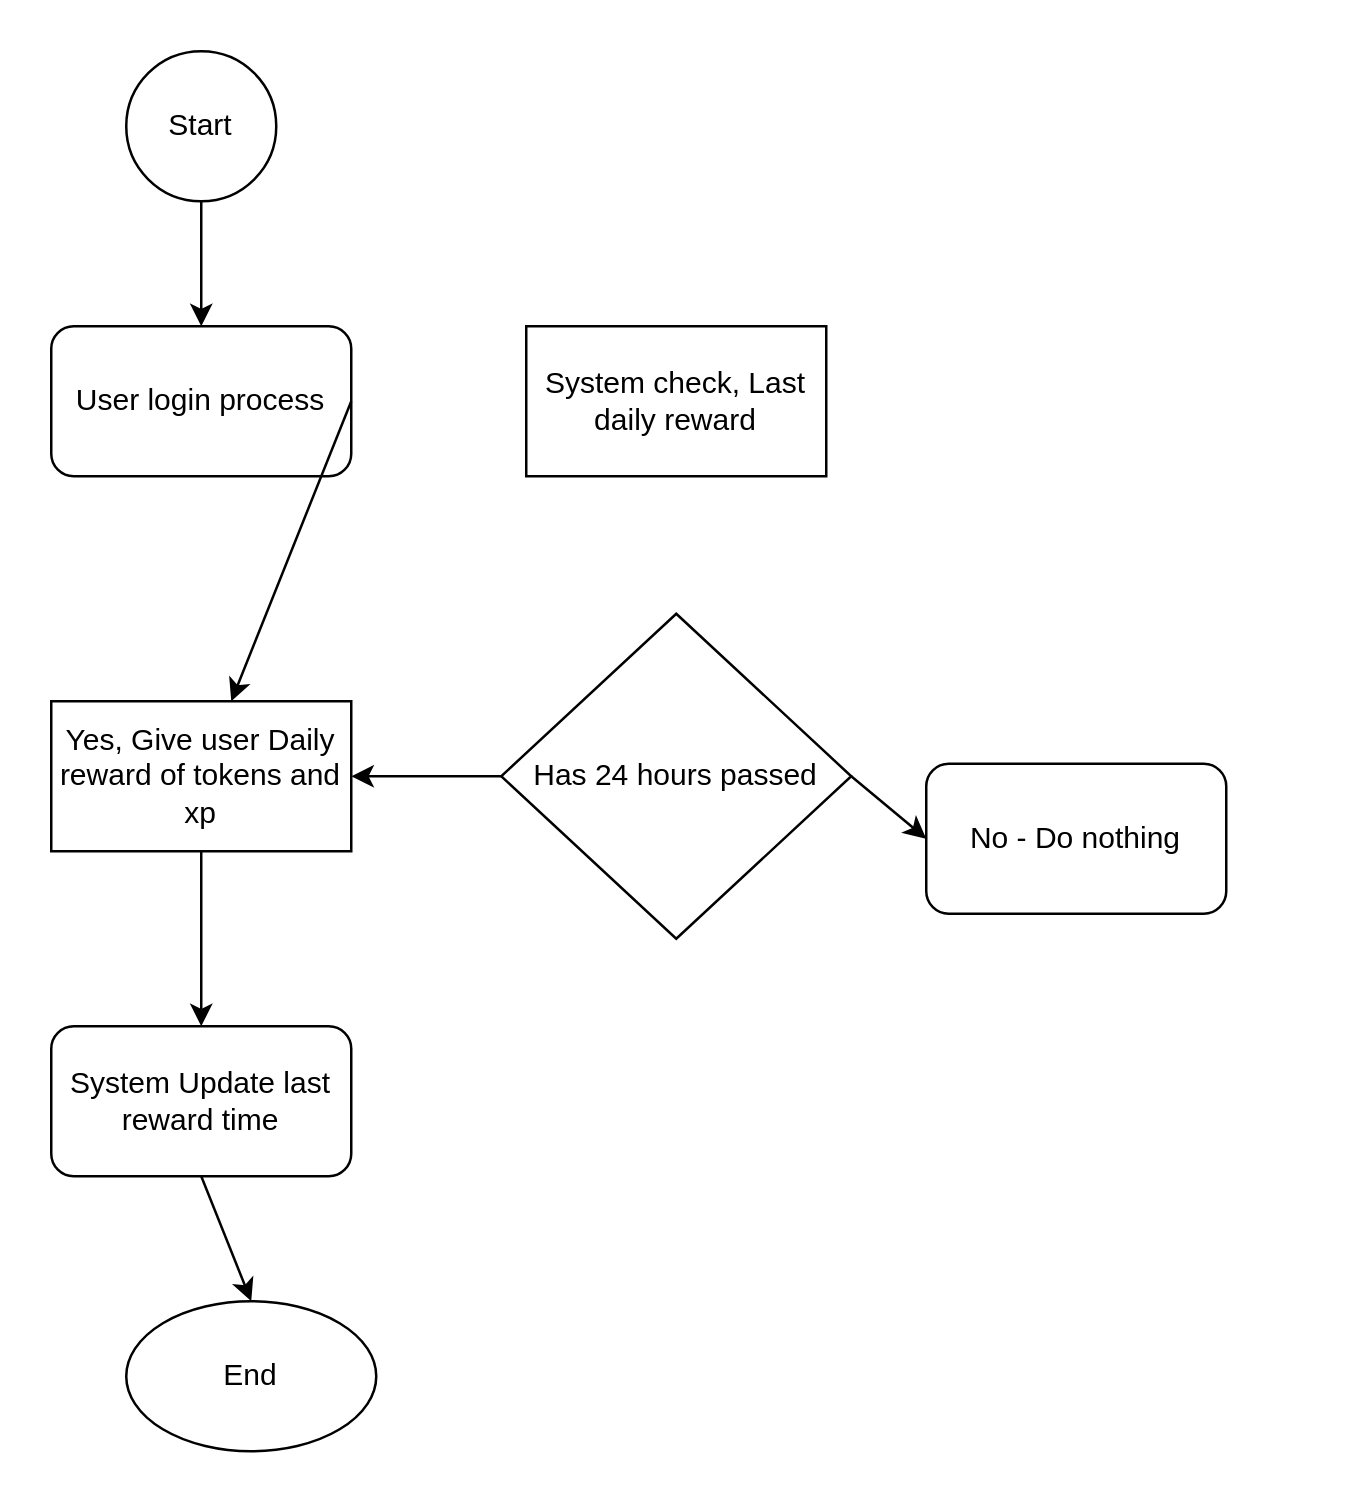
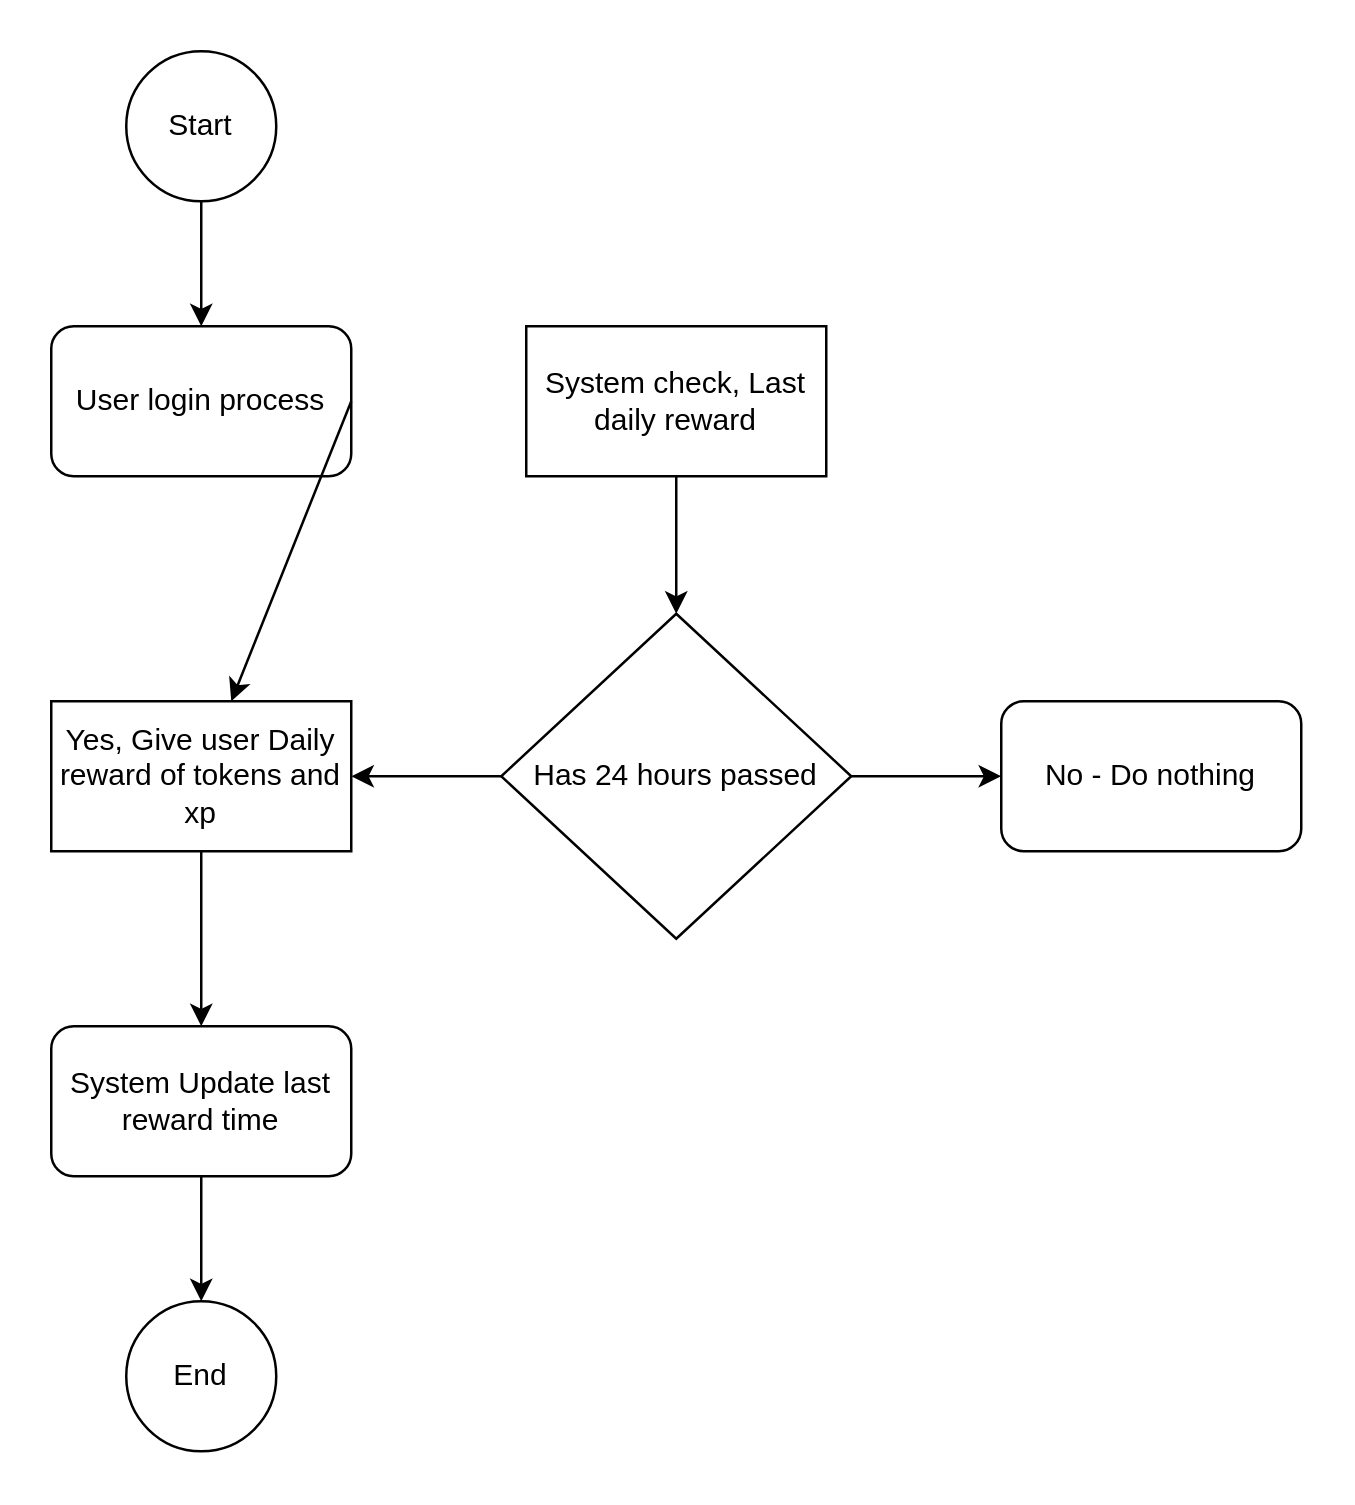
edge "System check, Last daily reward" -> "Has 24 hours passed": added
node "No - Do nothing": moved (1076, 839) -> (1151, 776)
node "End": size 250x150 -> 150x150
